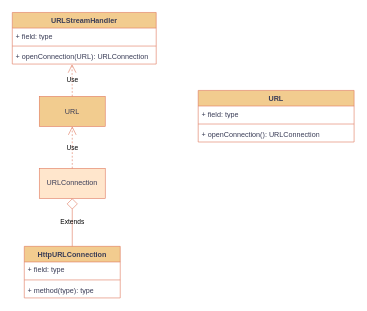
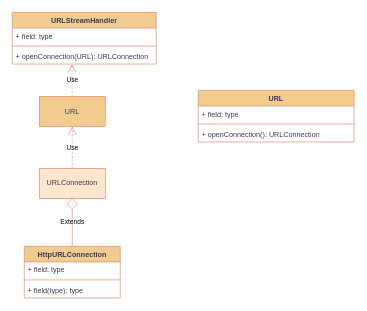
node "+ method(type): type": label "+ method(type): type" -> "+ field(type): type"
